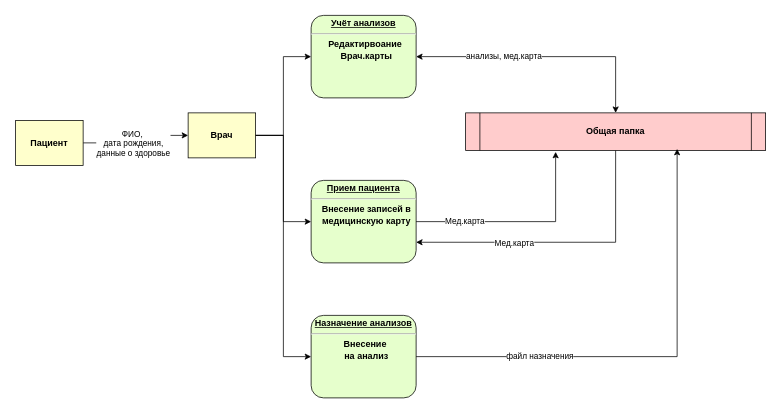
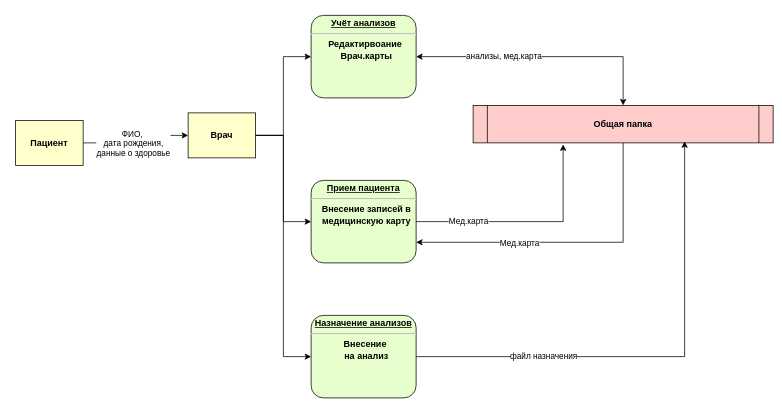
node "Общая папка": moved (615, 132) -> (623, 124)
